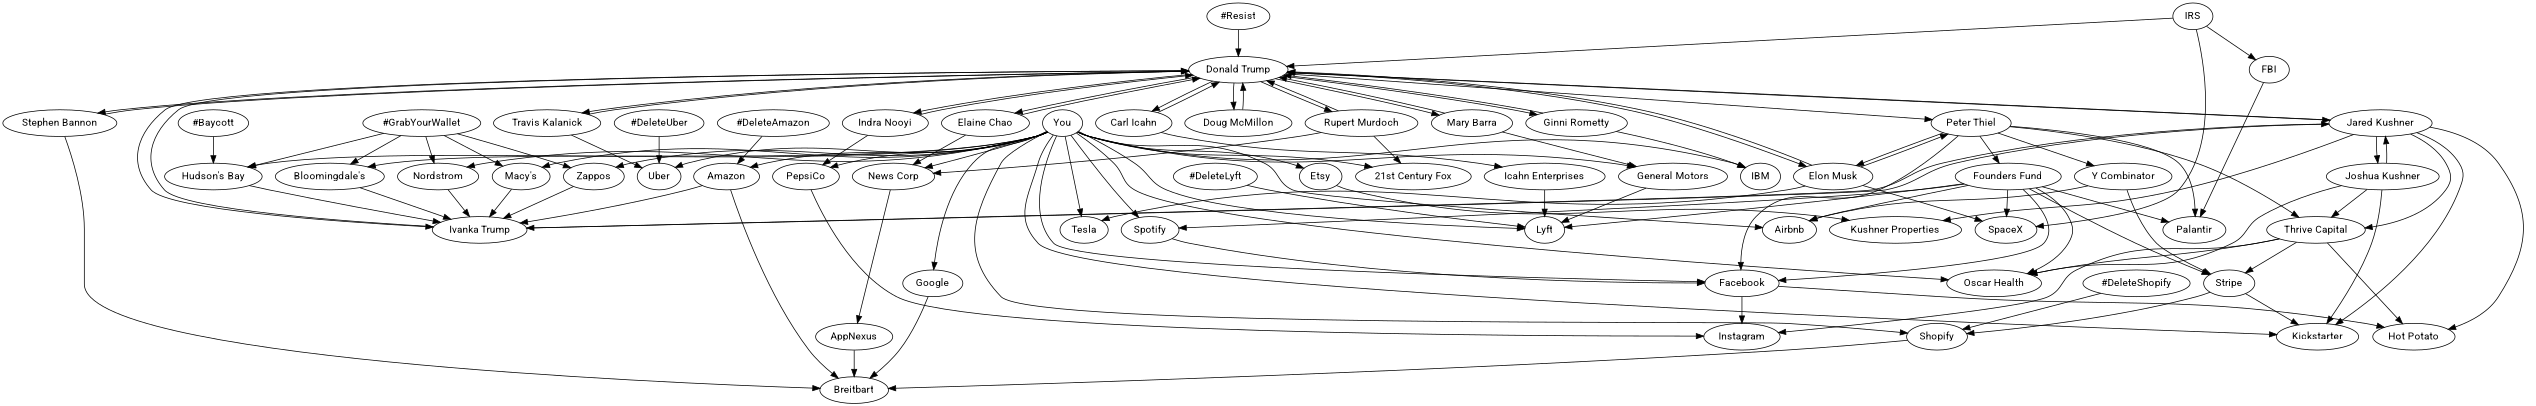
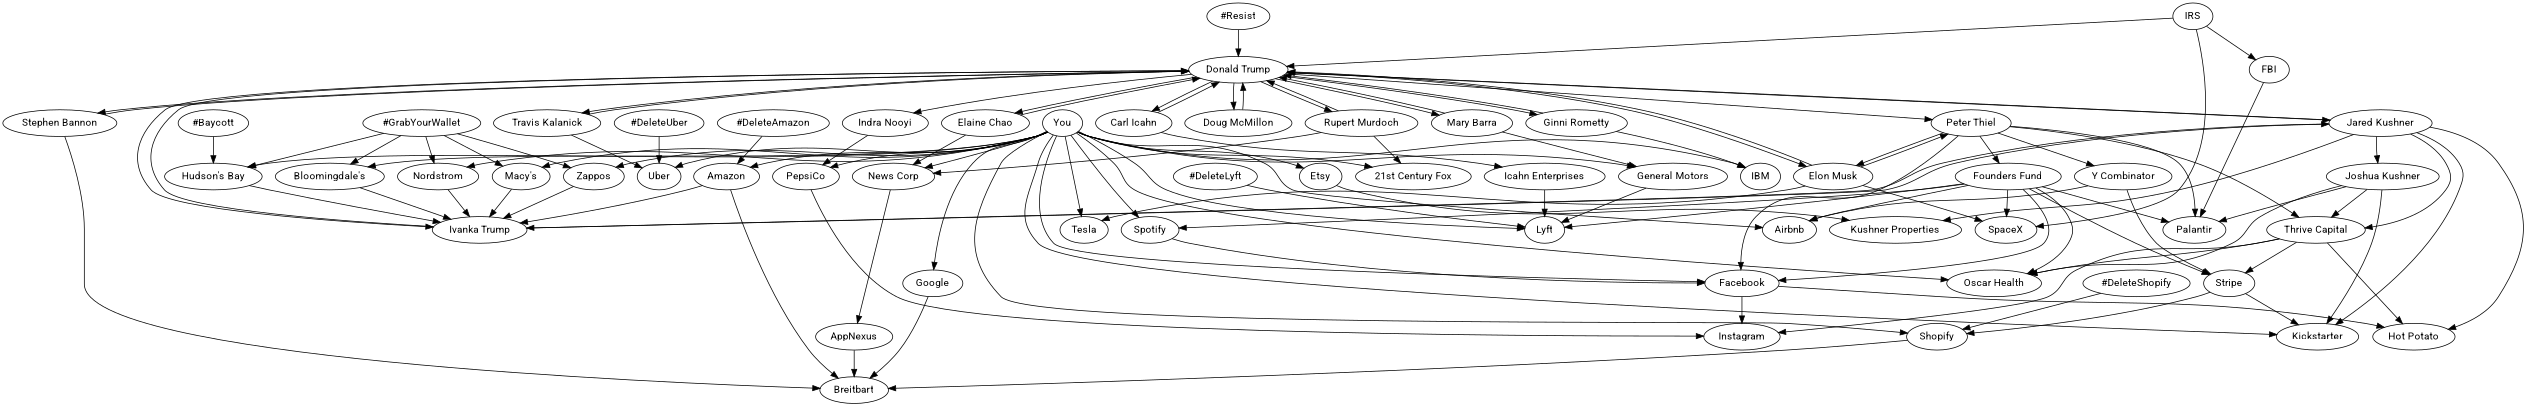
edge "Indra Nooyi" -> "Donald Trump": removed
edge "Joshua Kushner" -> "Jared Kushner": now "Joshua Kushner" -> "Palantir"
